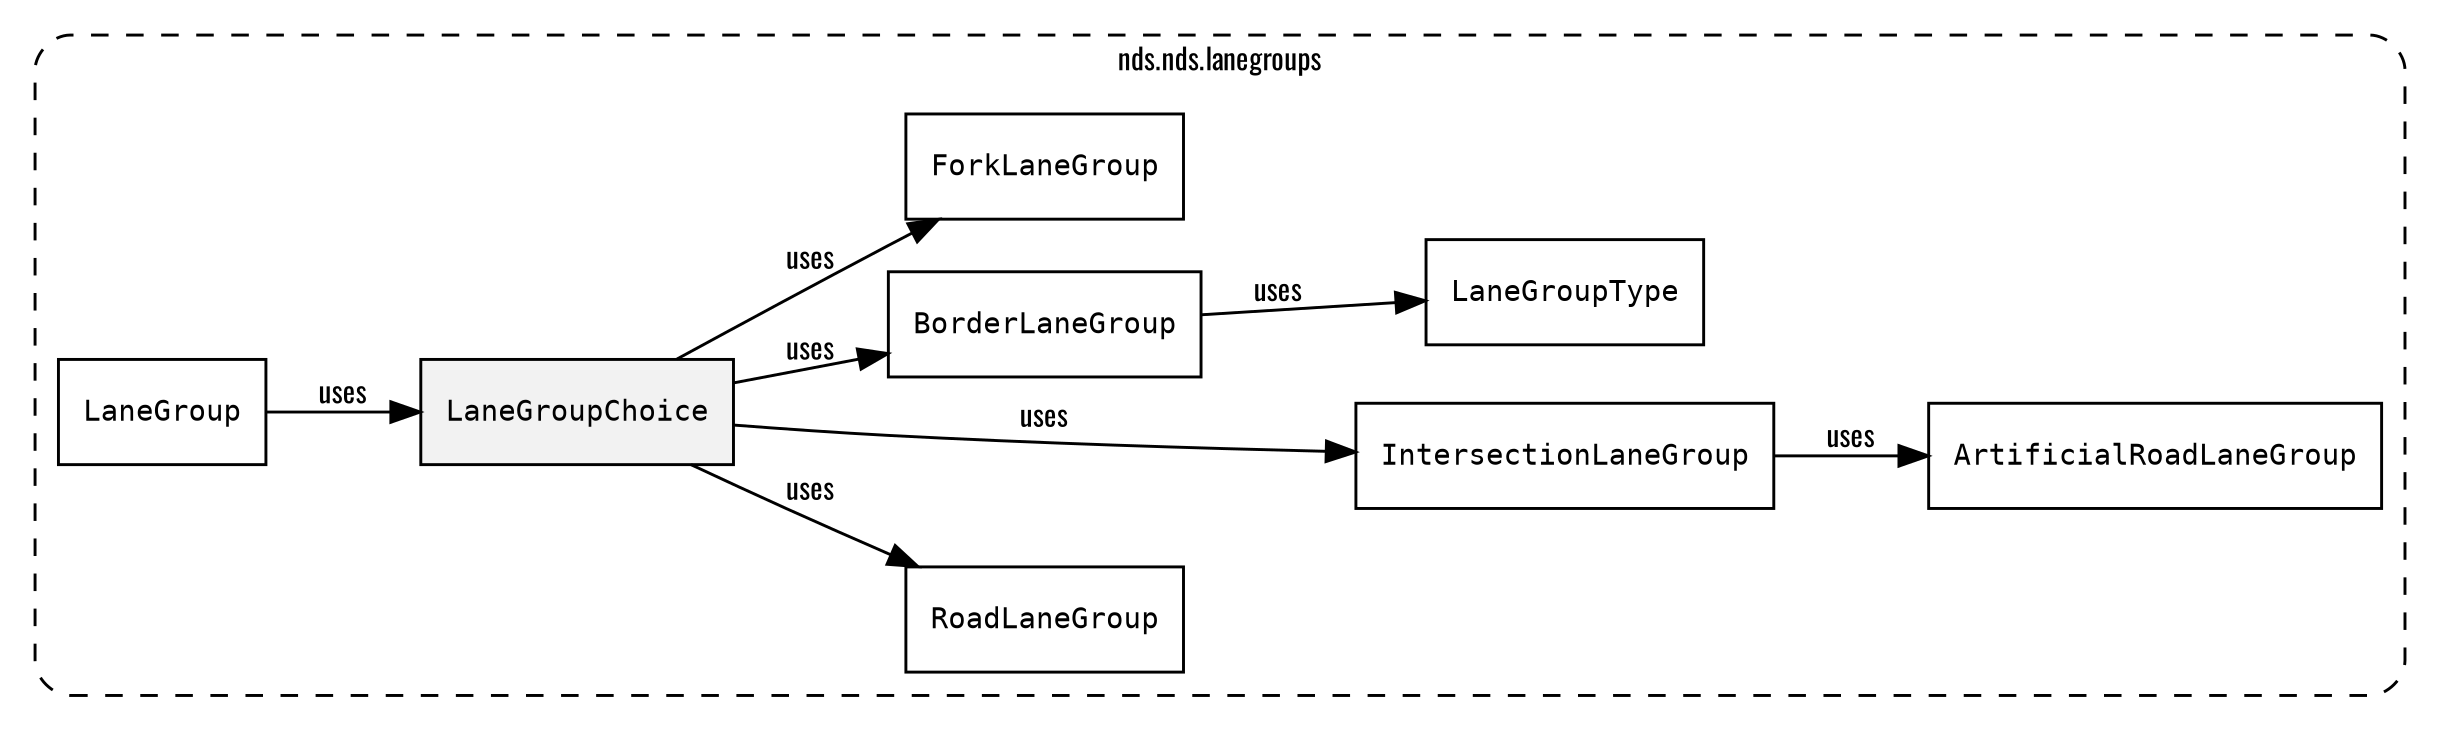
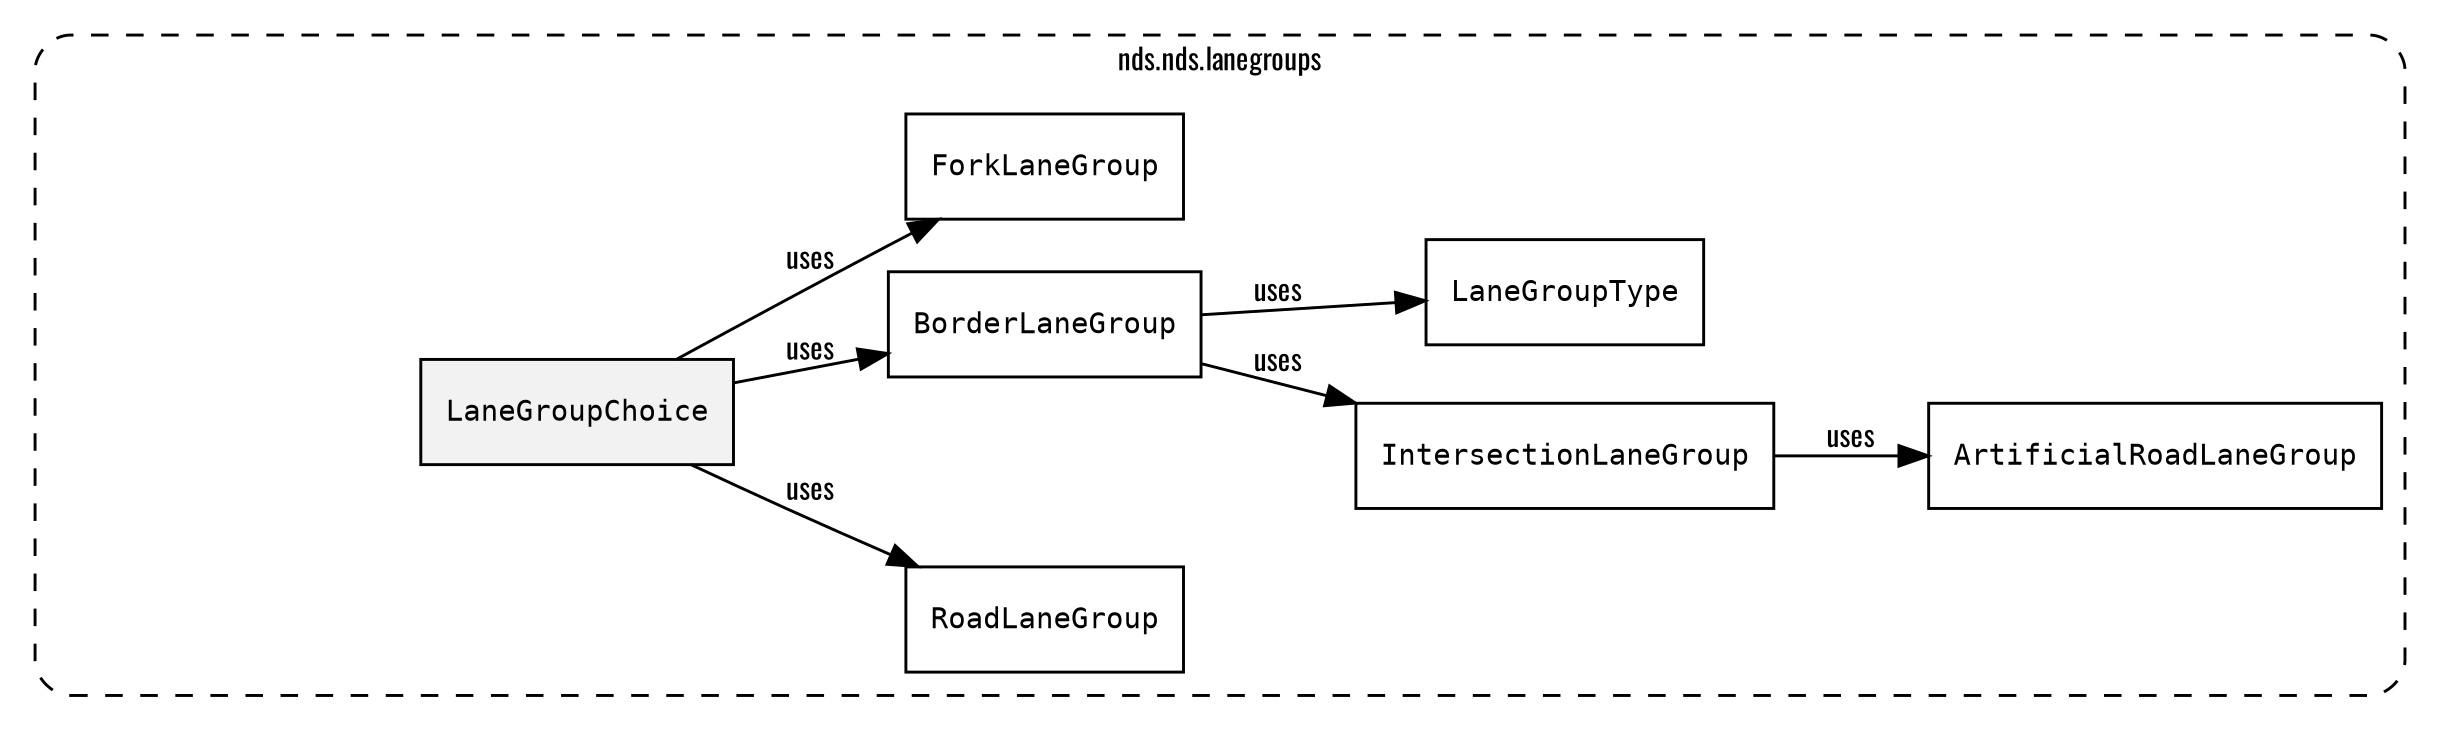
node "LaneGroup": removed
edge "LaneGroupChoice" -> "IntersectionLaneGroup": now "BorderLaneGroup" -> "IntersectionLaneGroup"
